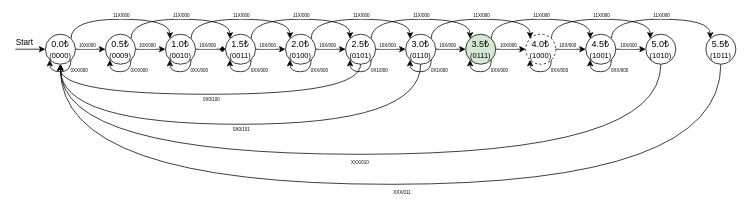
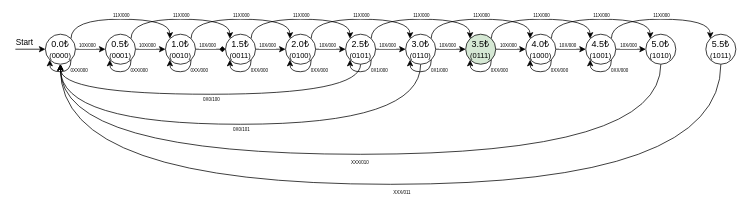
node "0.5₺ (0009)": label "0.5₺ (0009)" -> "0.5₺ (0001)"
node "4.0₺ (1000)": style dashed -> solid
